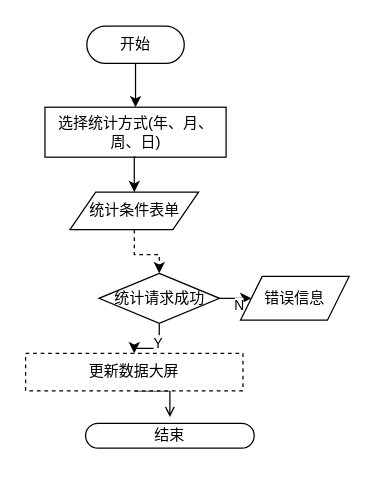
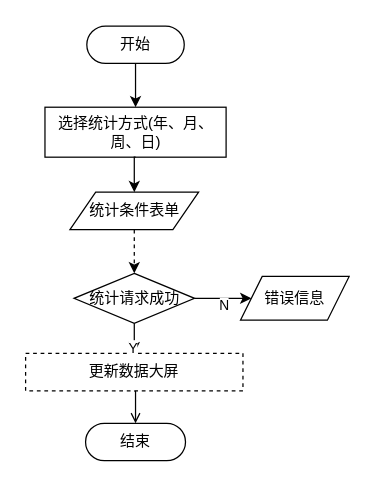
node "统计请求成功": moved (159, 298) -> (134, 298)
node "结束": size 169x25 -> 100x38
